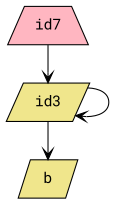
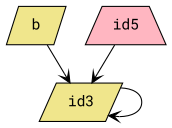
node "id7": label "id7" -> "id5"
edge "id3" -> "b": reversed
